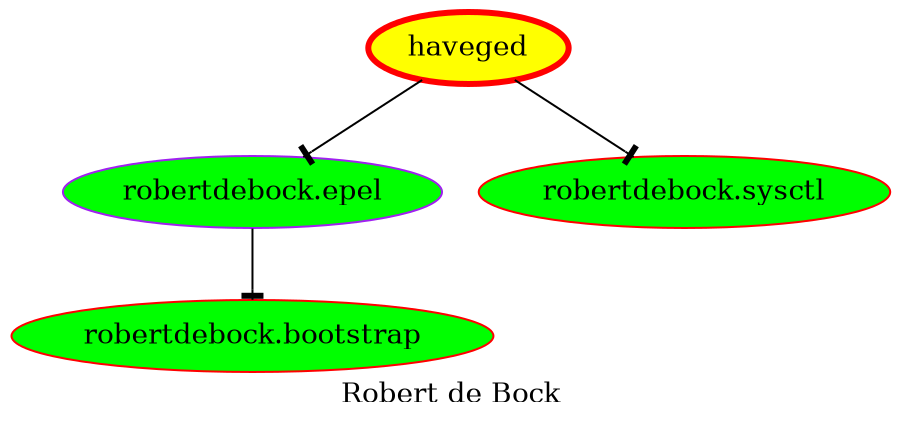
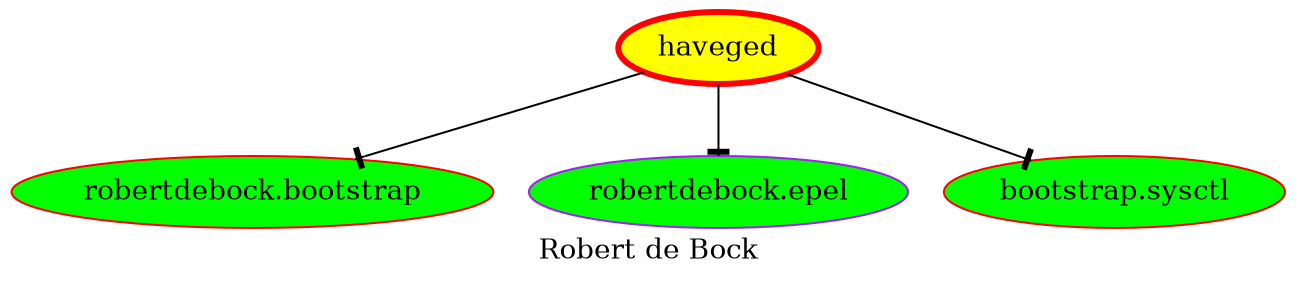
node "robertdebock.sysctl": label "robertdebock.sysctl" -> "bootstrap.sysctl"
edge "robertdebock.epel" -> "robertdebock.bootstrap": now "haveged" -> "robertdebock.bootstrap"
